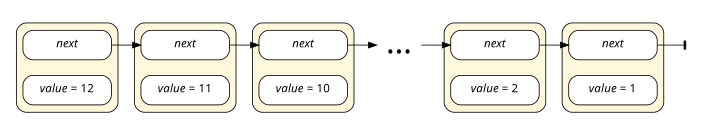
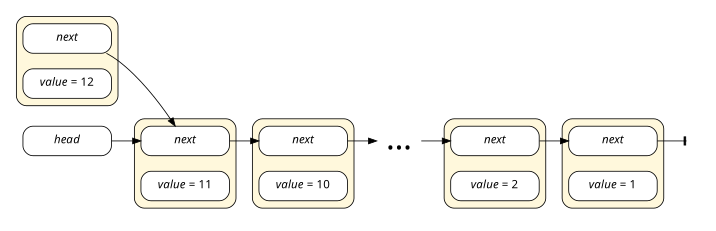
node "head": added
